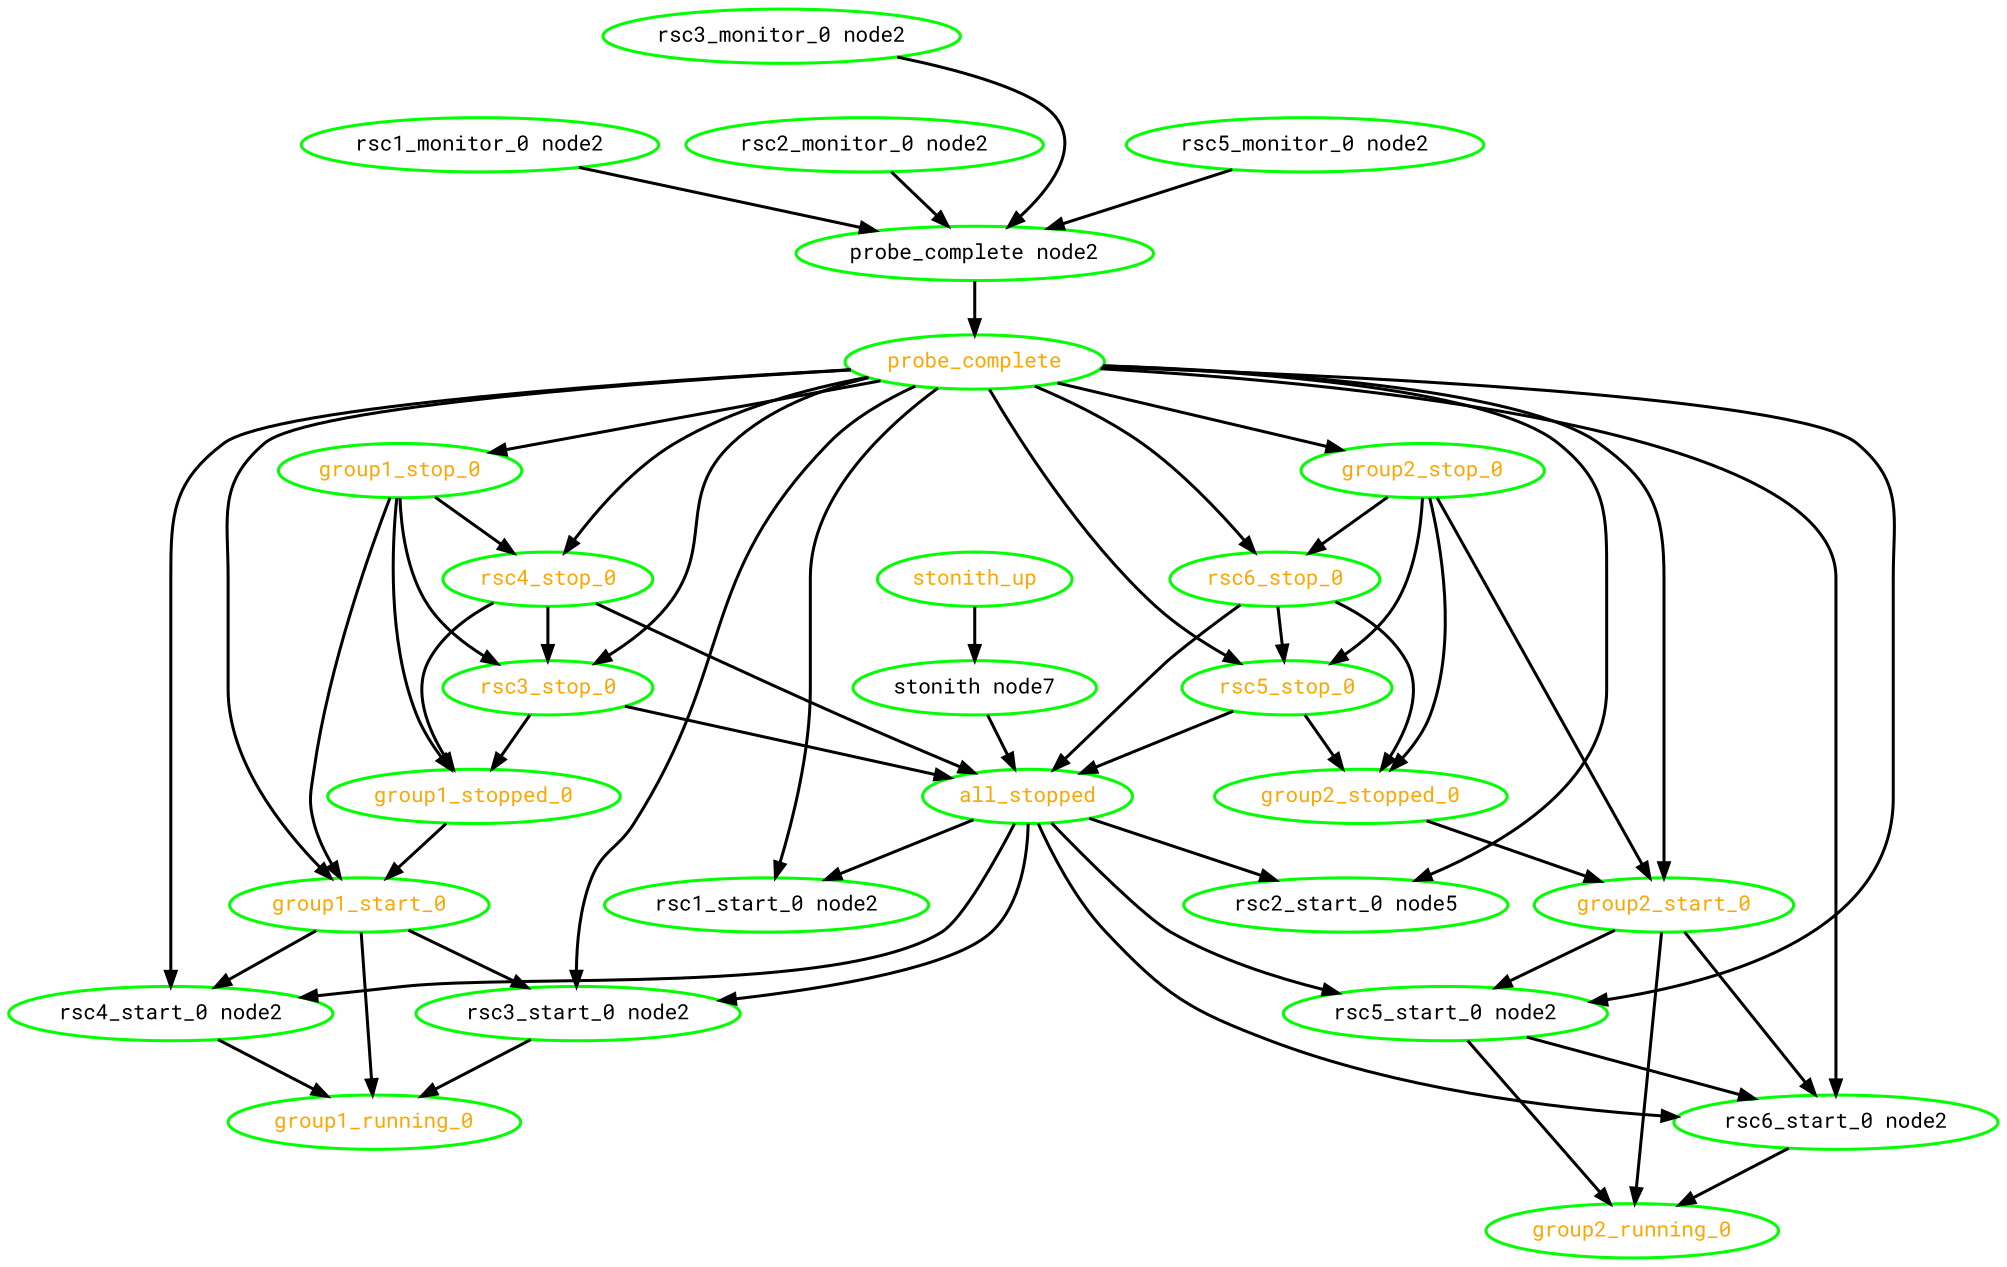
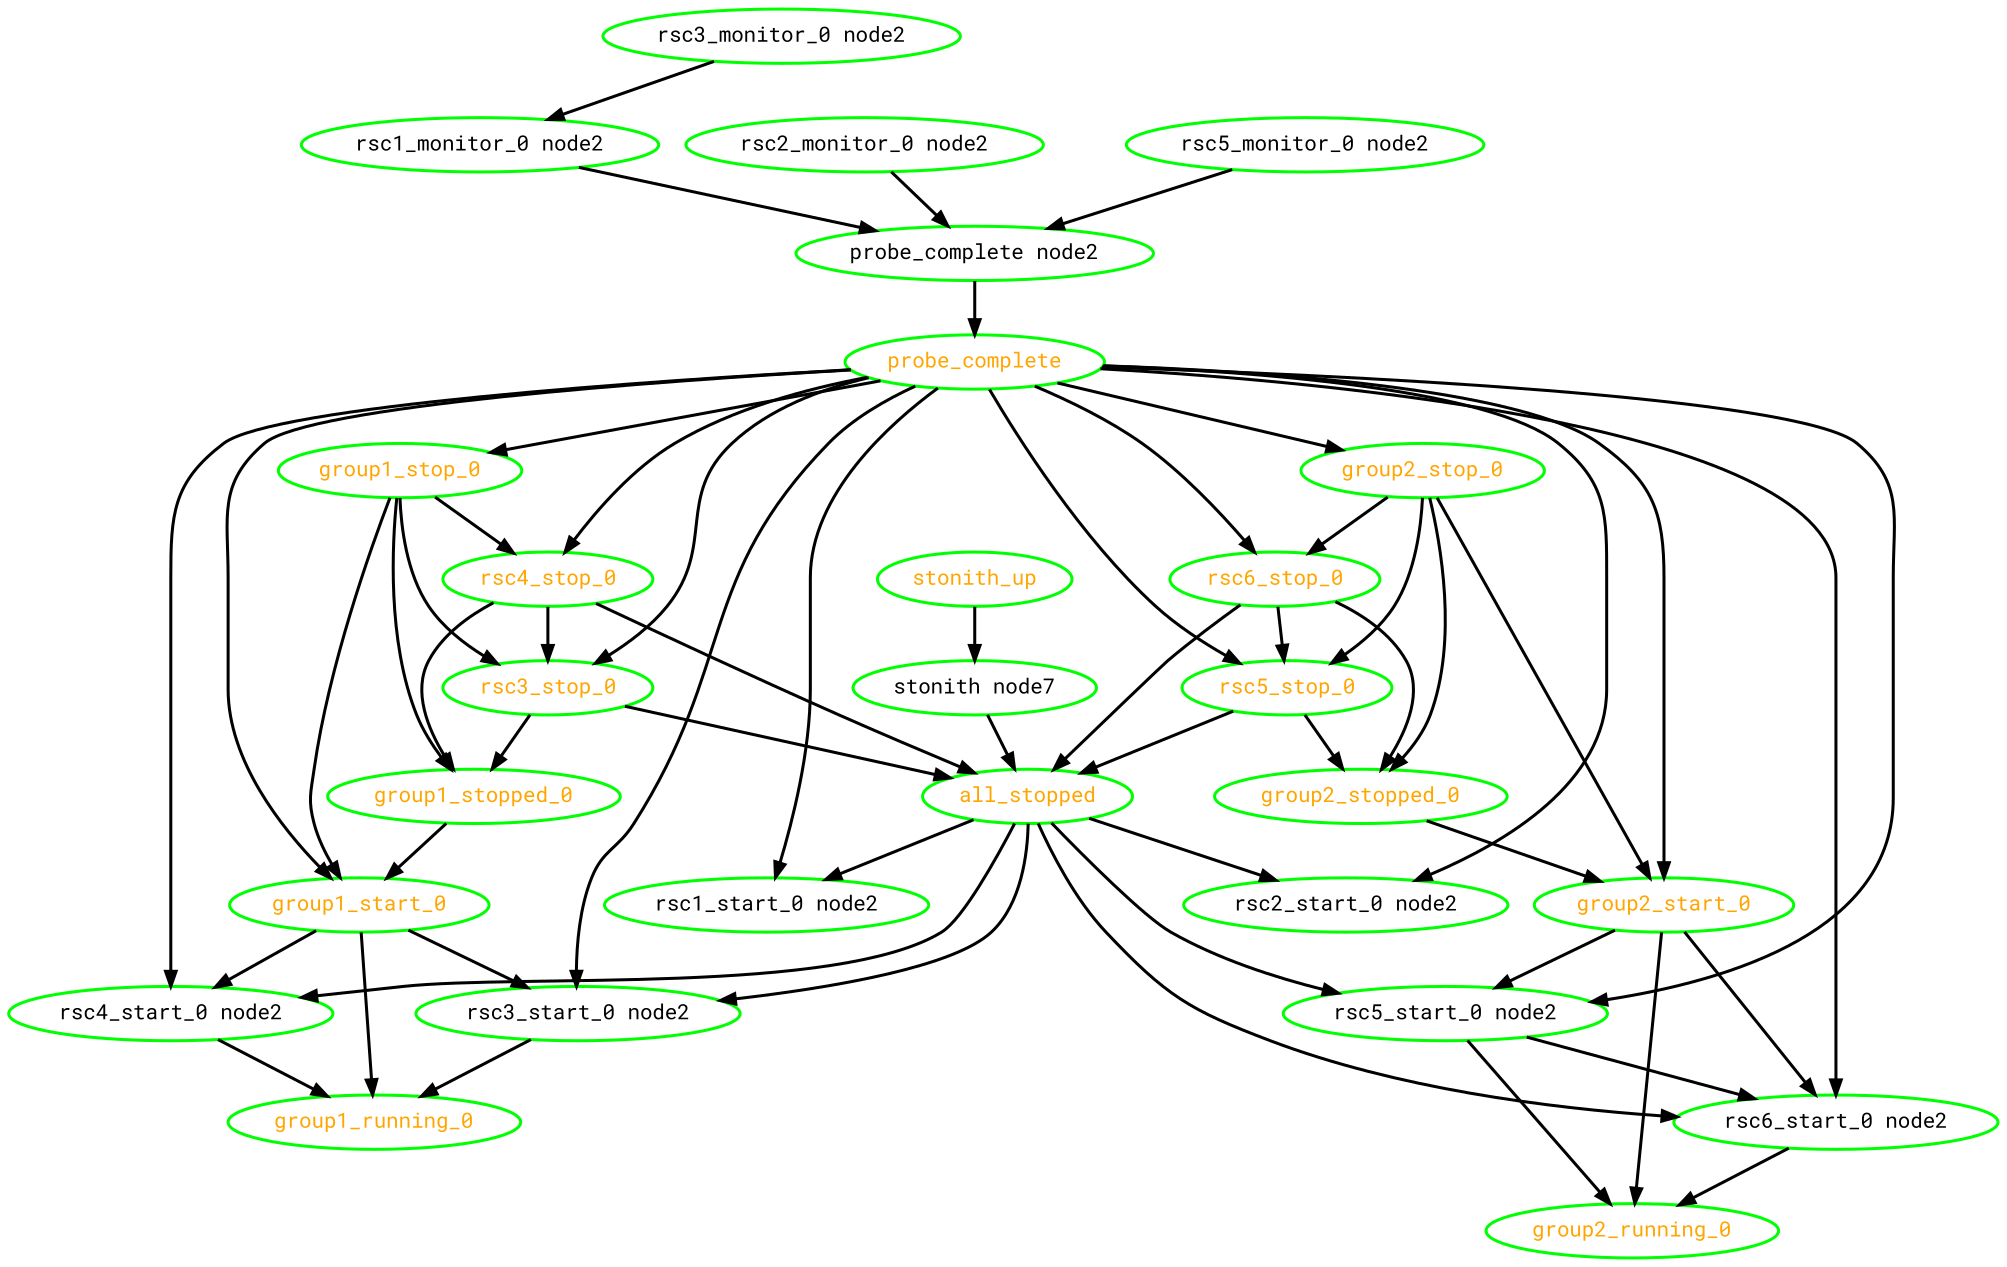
edge "rsc3_monitor_0 node2" -> "probe_complete node2": now "rsc3_monitor_0 node2" -> "rsc1_monitor_0 node2"
node "rsc2_start_0 node5": label "rsc2_start_0 node5" -> "rsc2_start_0 node2"
